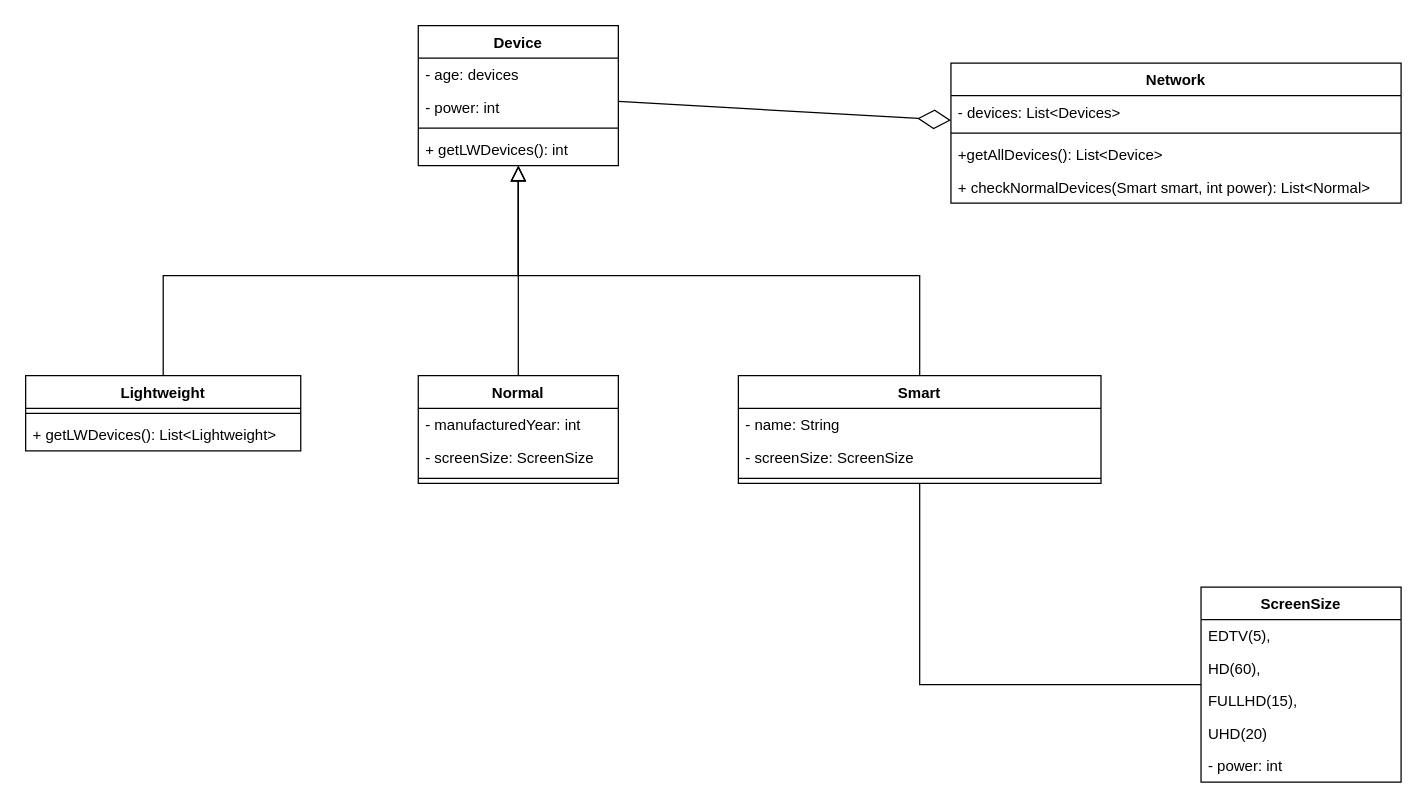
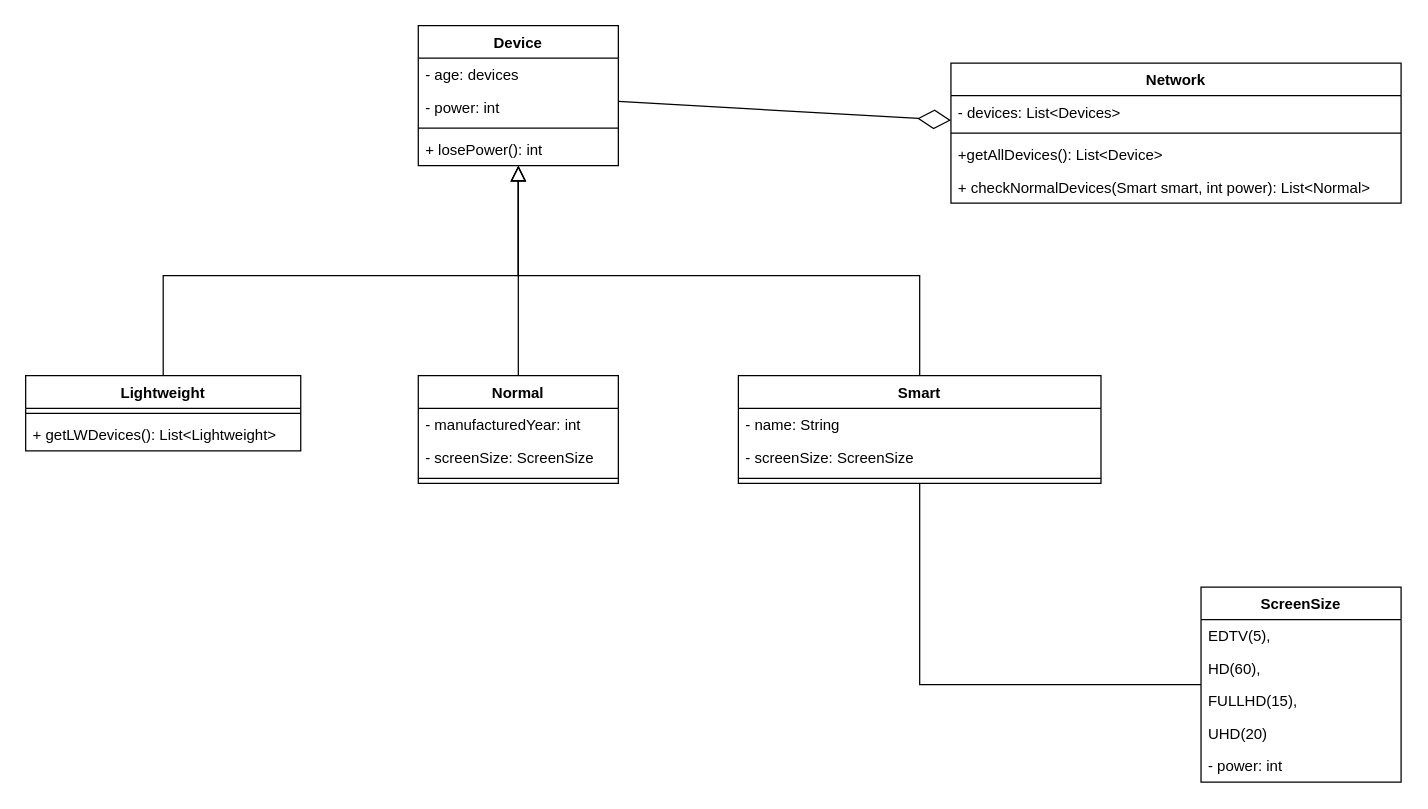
node "+ getLWDevices(): int": label "+ getLWDevices(): int" -> "+ losePower(): int"
